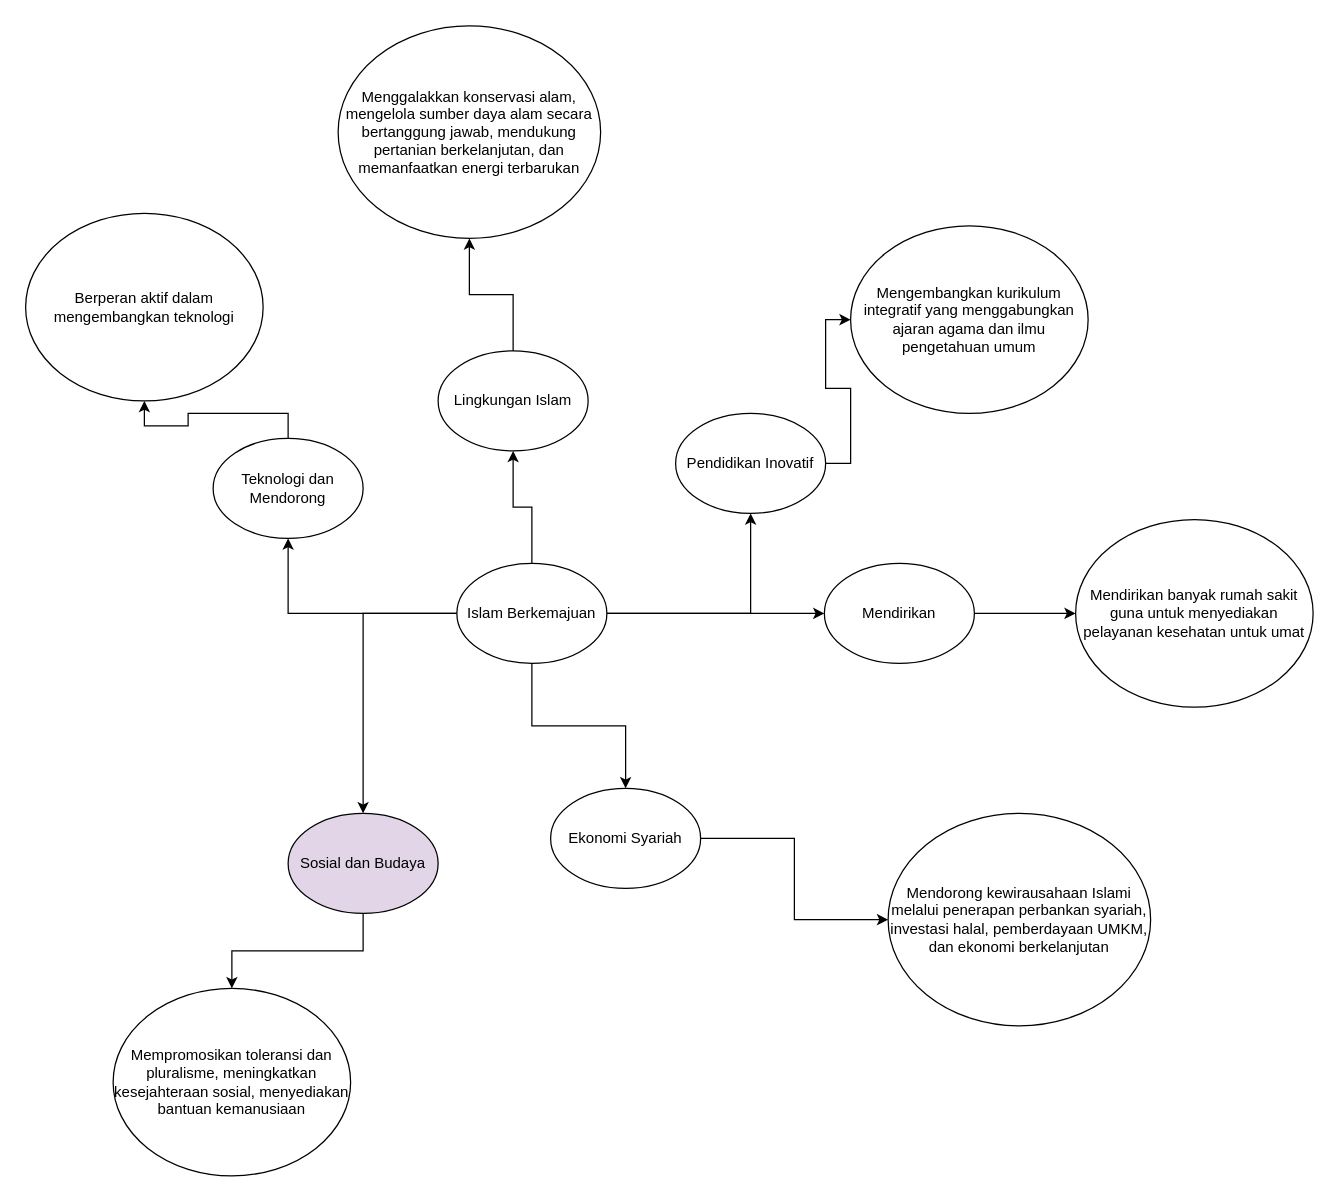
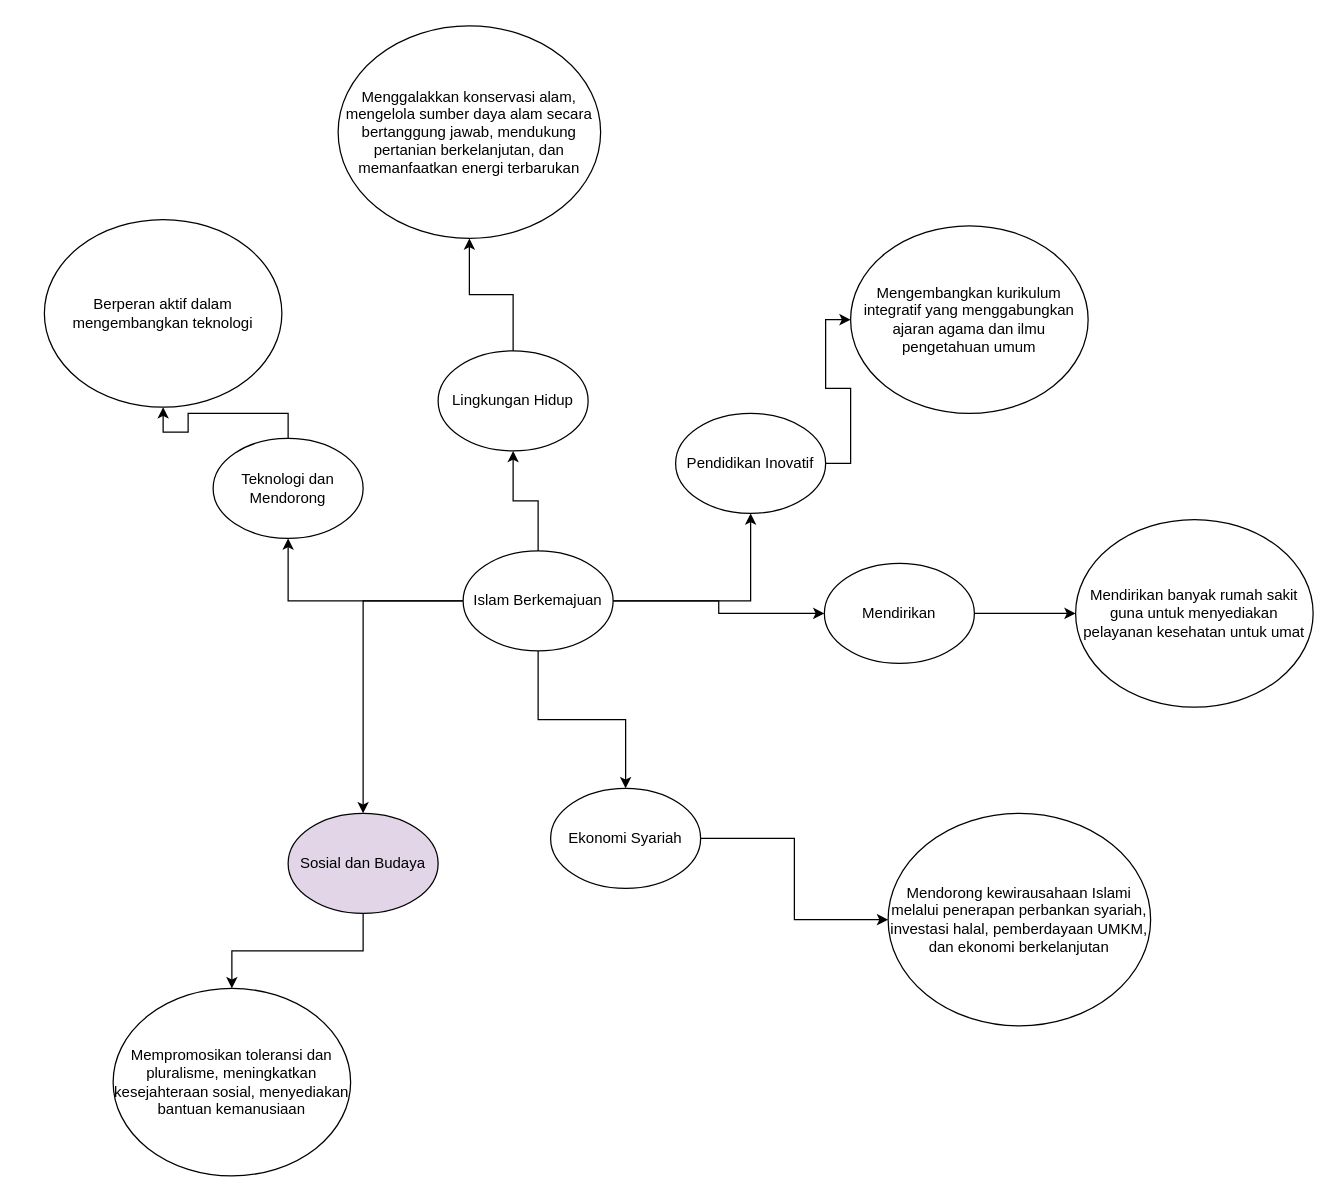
node "Berperan aktif dalam mengembangkan teknologi": moved (144, 307) -> (163, 313)
node "Lingkungan Islam": label "Lingkungan Islam" -> "Lingkungan Hidup"
node "Islam Berkemajuan": moved (532, 613) -> (538, 601)
